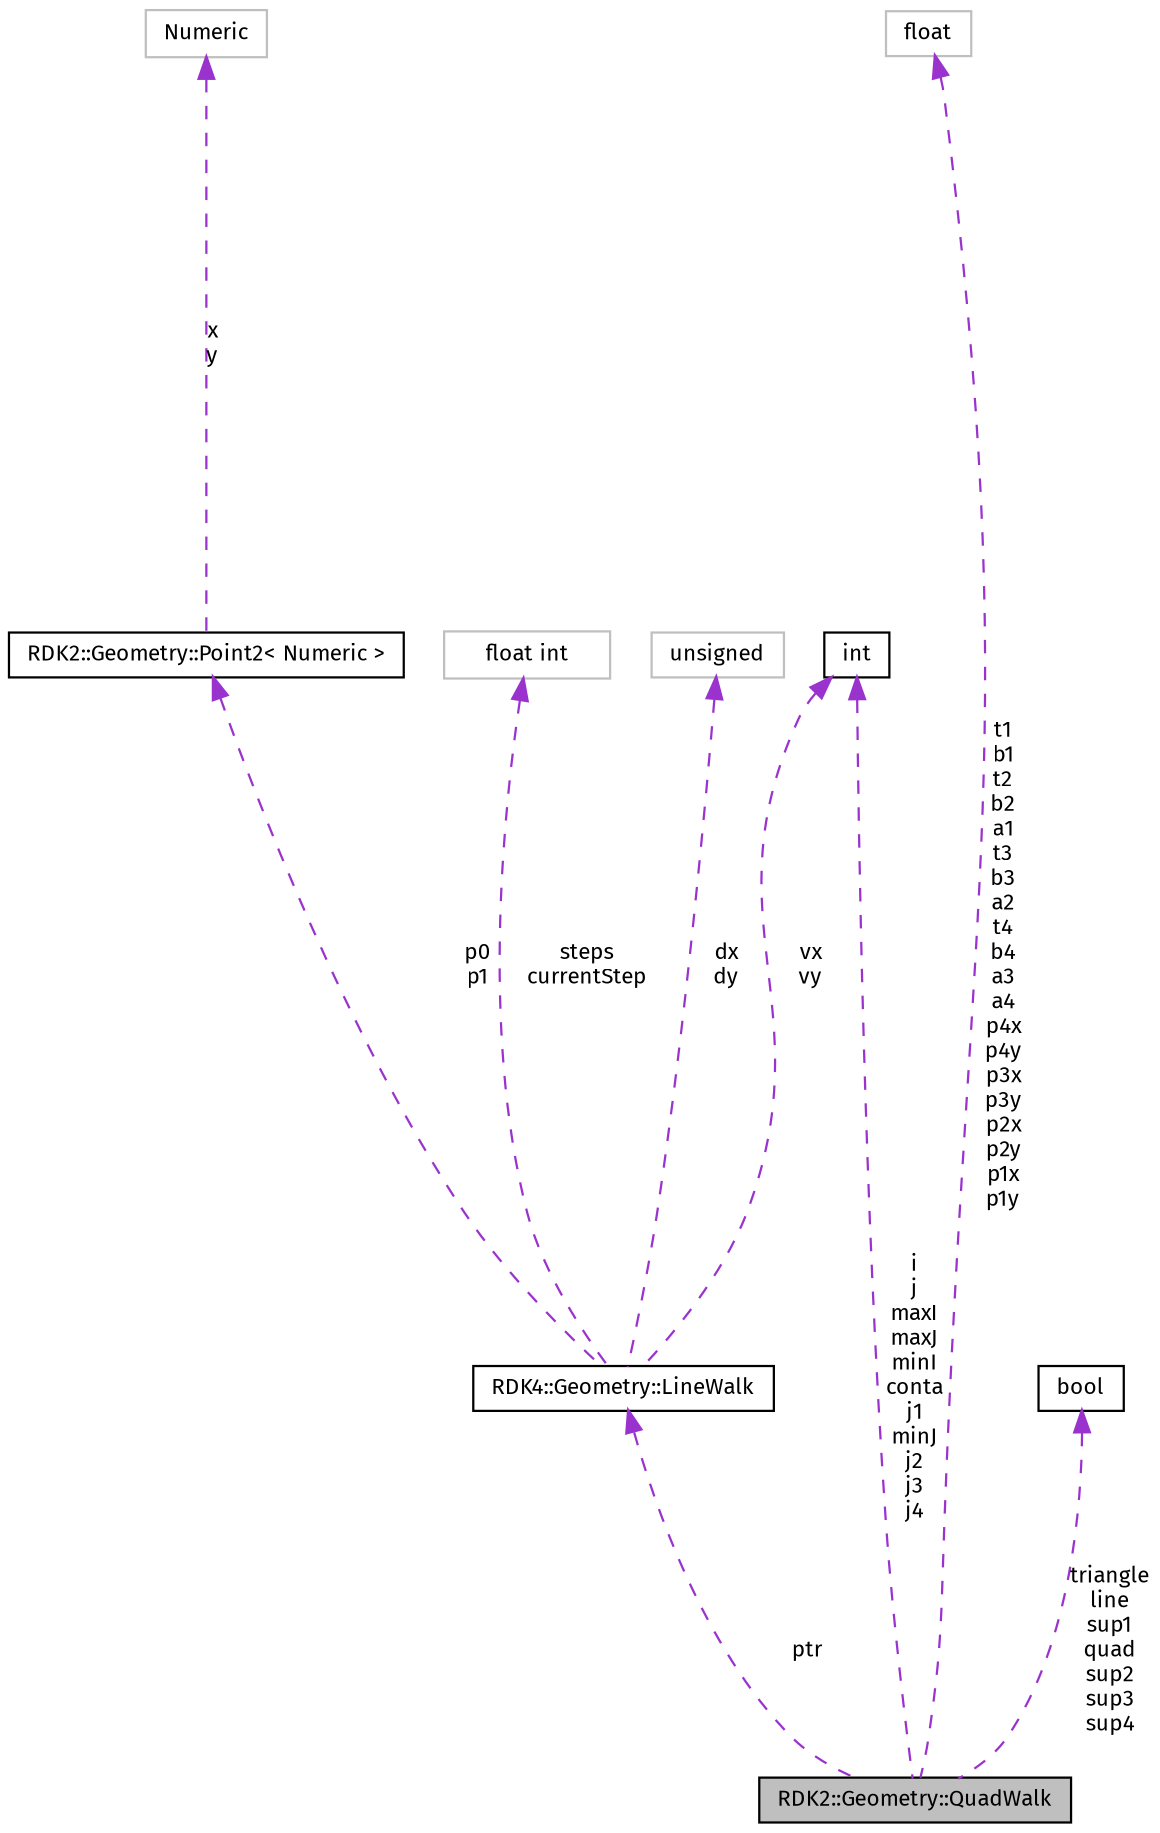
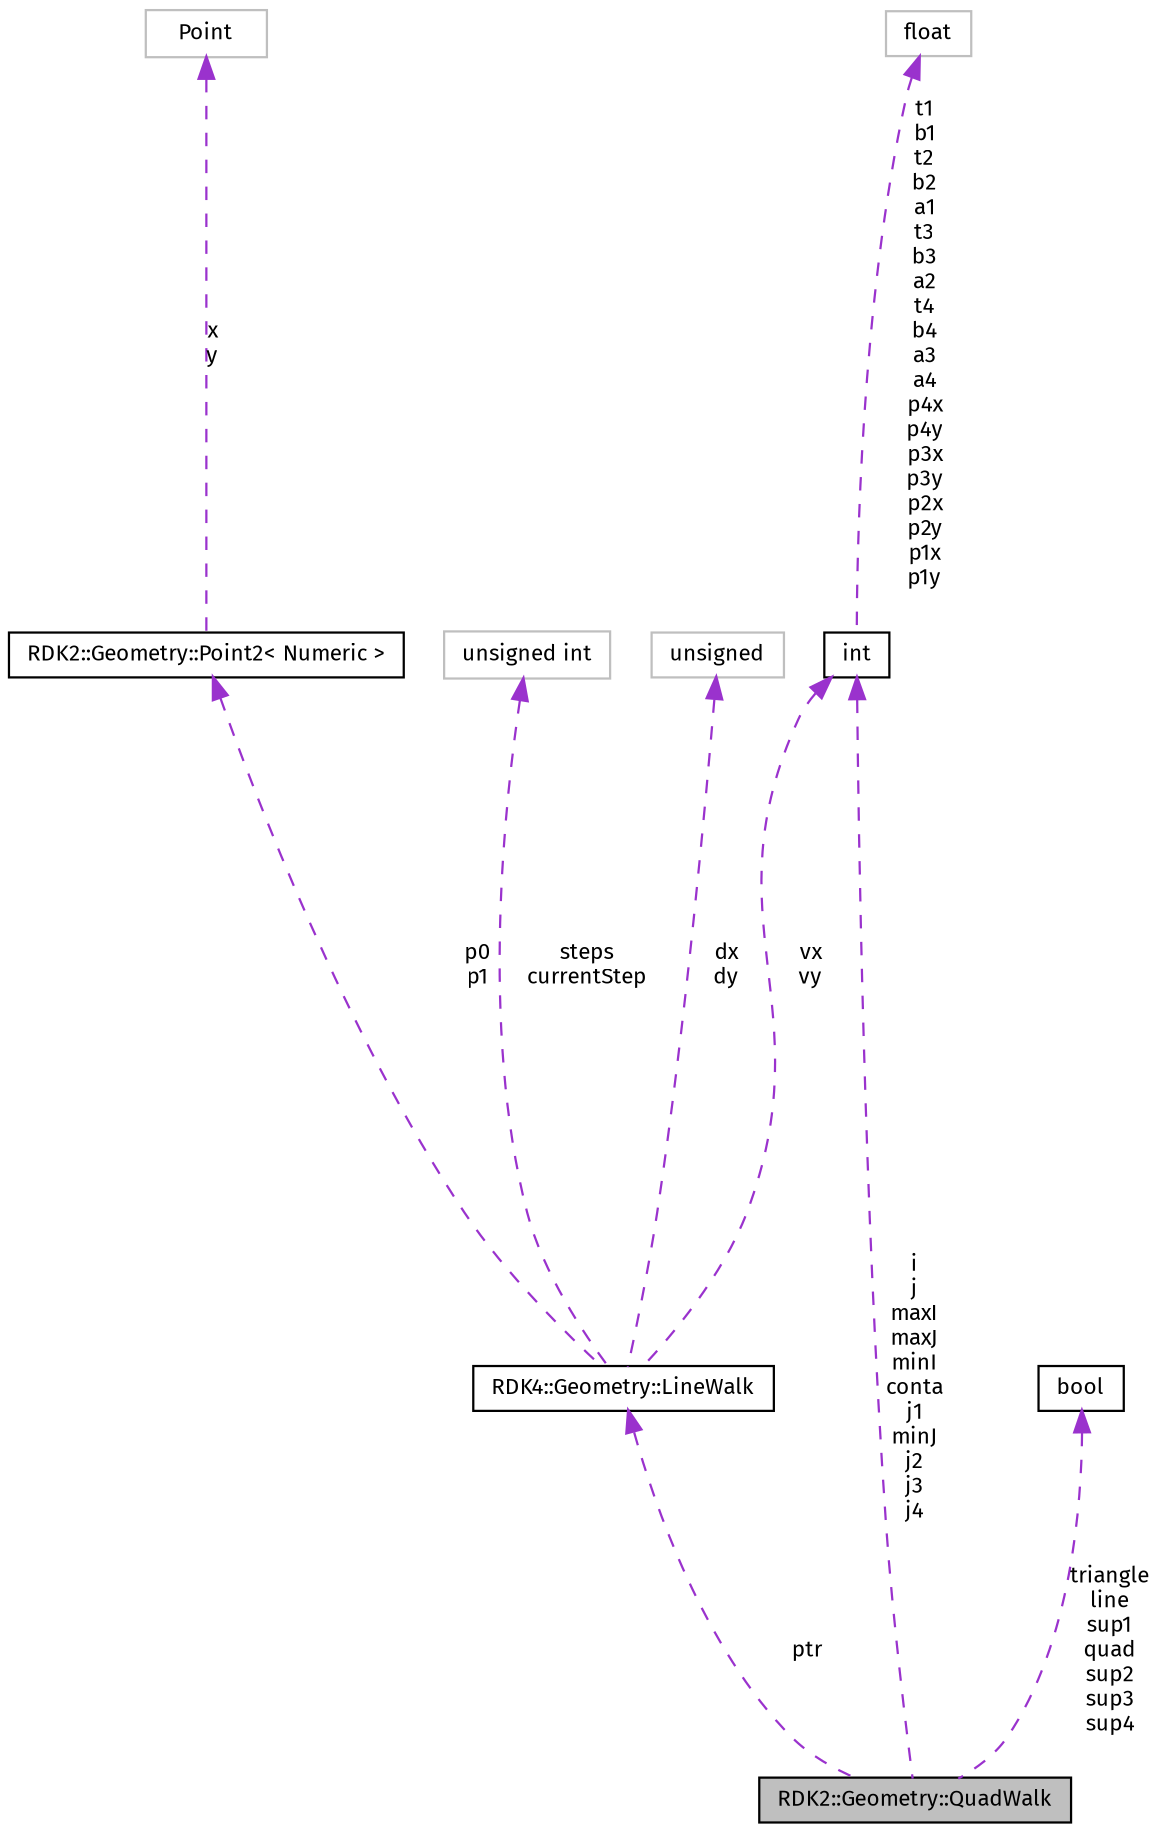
node "Numeric": label "Numeric" -> "Point"
node "float int": label "float int" -> "unsigned int"
edge "RDK2::Geometry::QuadWalk" -> "float": now "int" -> "float"
